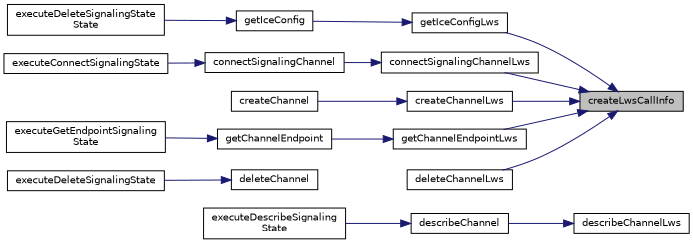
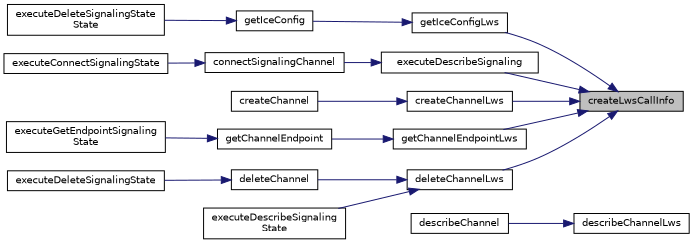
node "connectSignalingChannelLws": label "connectSignalingChannelLws" -> "executeDescribeSignaling"
edge "deleteChannel" -> "deleteChannelLws": added
edge "executeDescribeSignaling State" -> "describeChannel": now "executeDescribeSignaling State" -> "deleteChannelLws"
